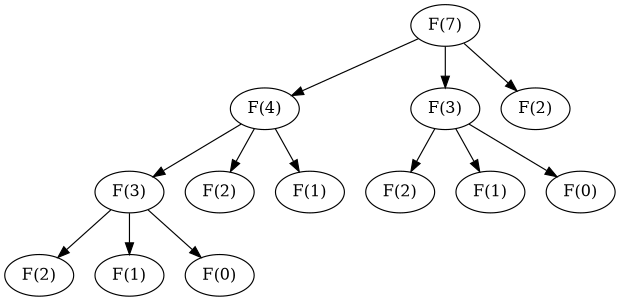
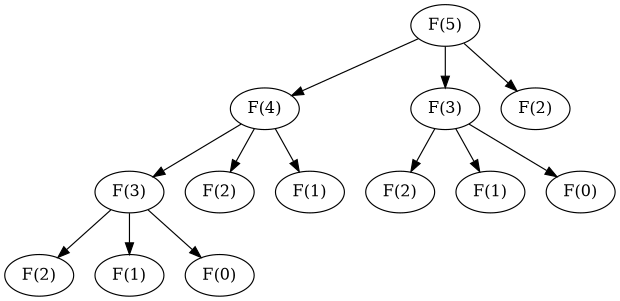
node "F(7)": label "F(7)" -> "F(5)"
